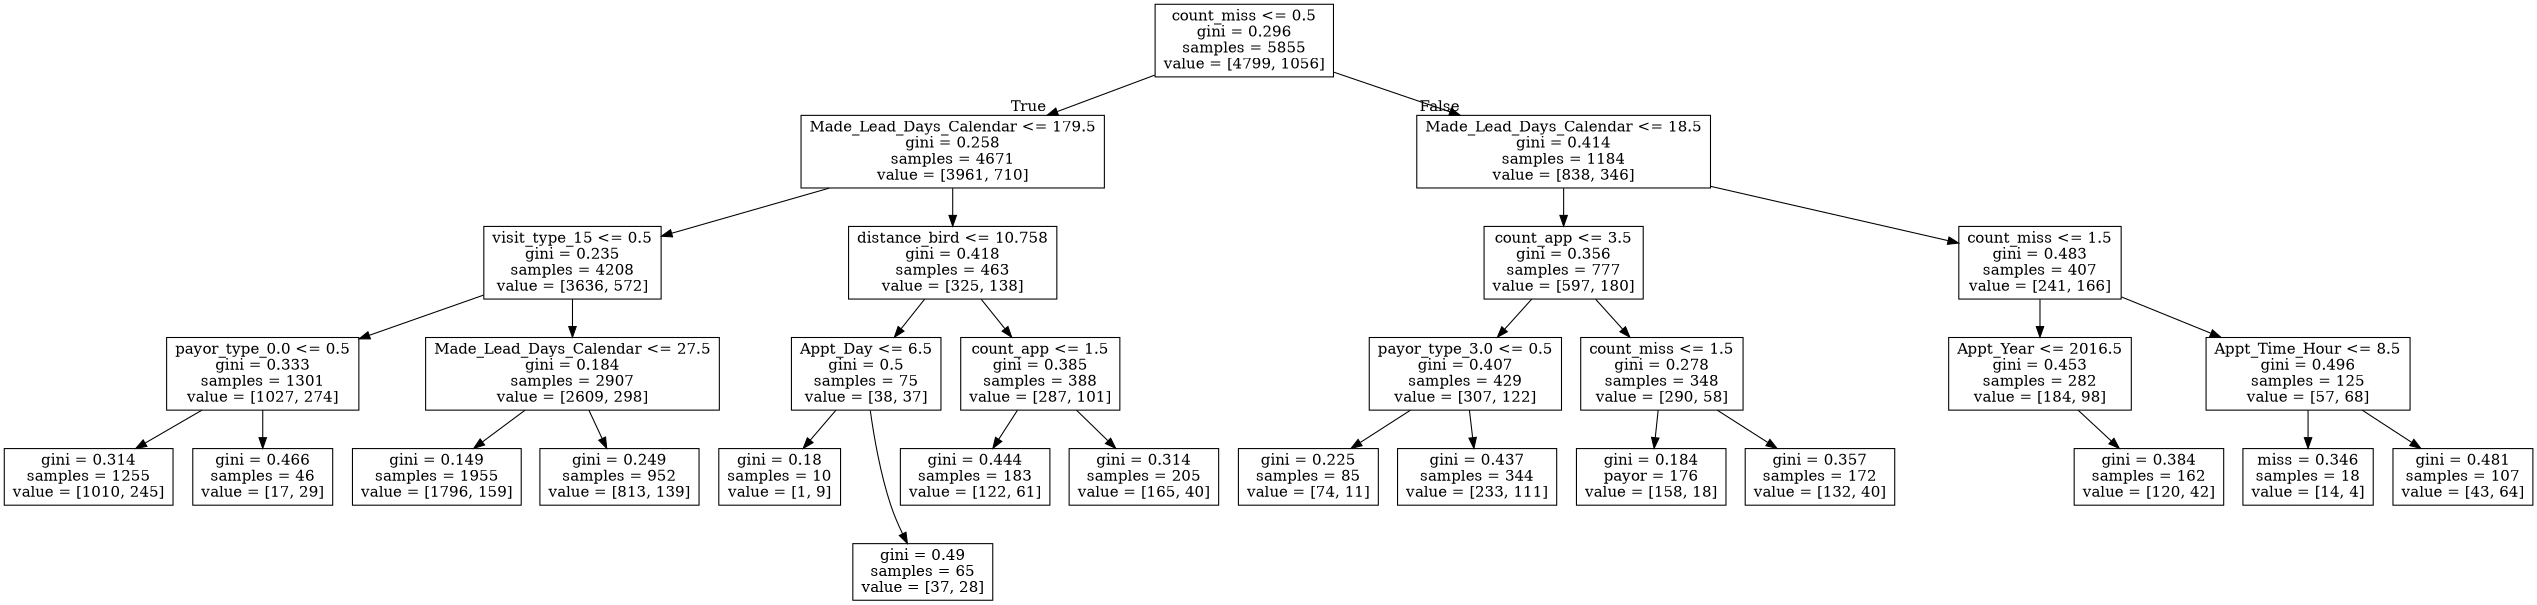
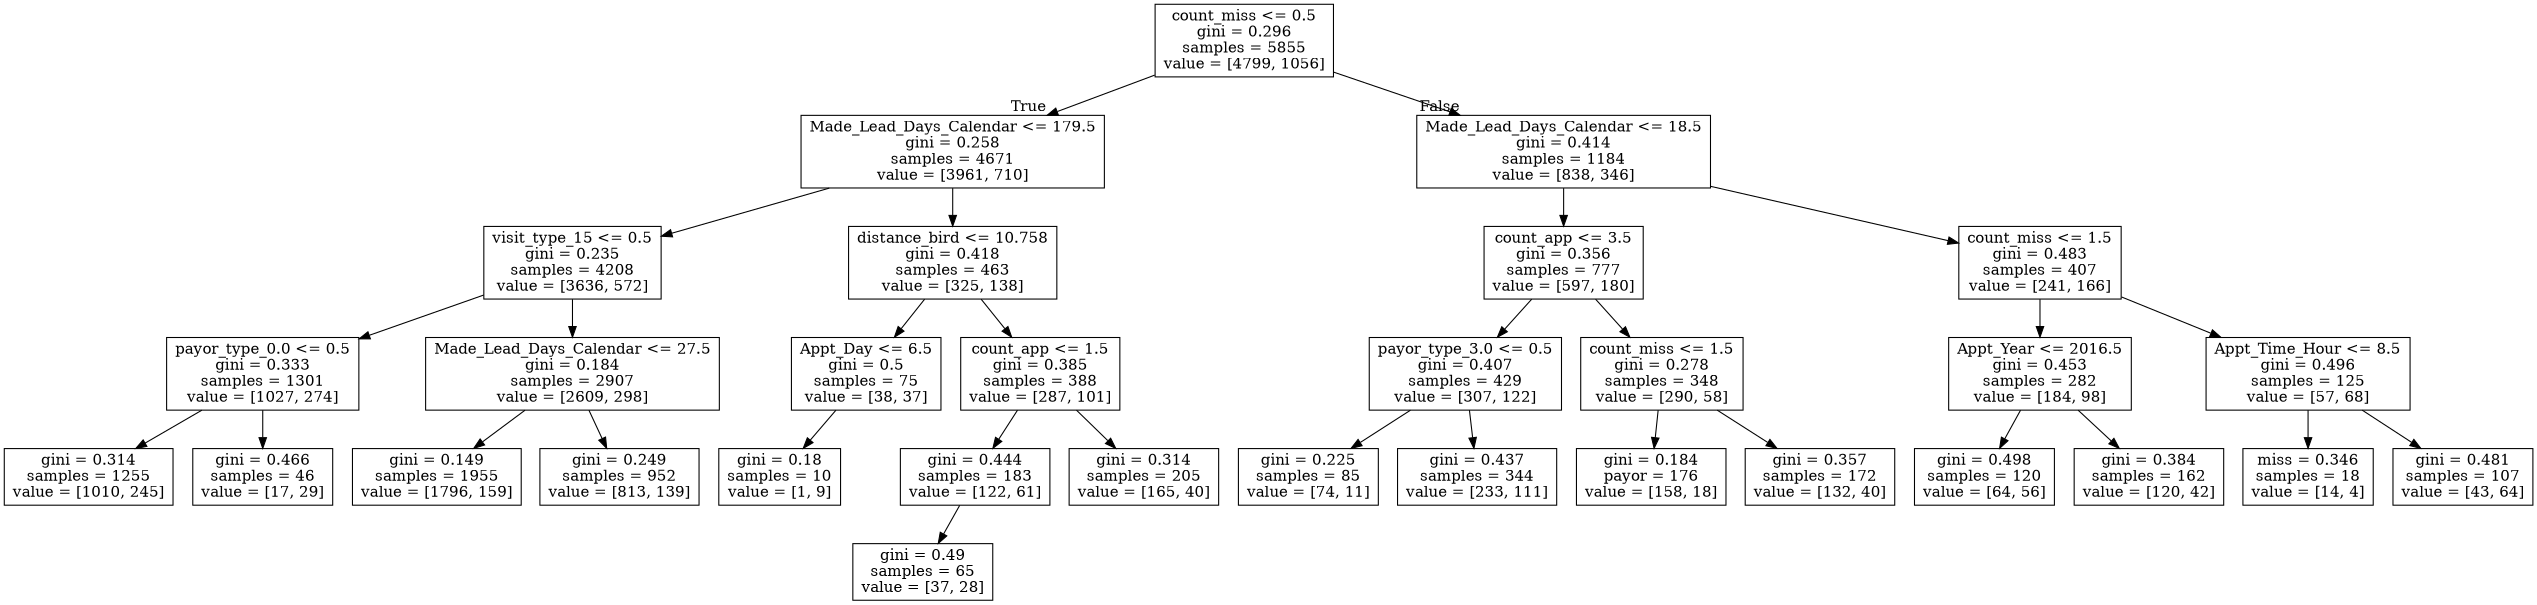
edge "Appt_Day <= 6.5 gini = 0.5 samples = 75 value = [38, 37]" -> "gini = 0.49 samples = 65 value = [37, 28]": now "gini = 0.444 samples = 183 value = [122, 61]" -> "gini = 0.49 samples = 65 value = [37, 28]"
node "gini = 0.498 samples = 120 value = [64, 56]": added
